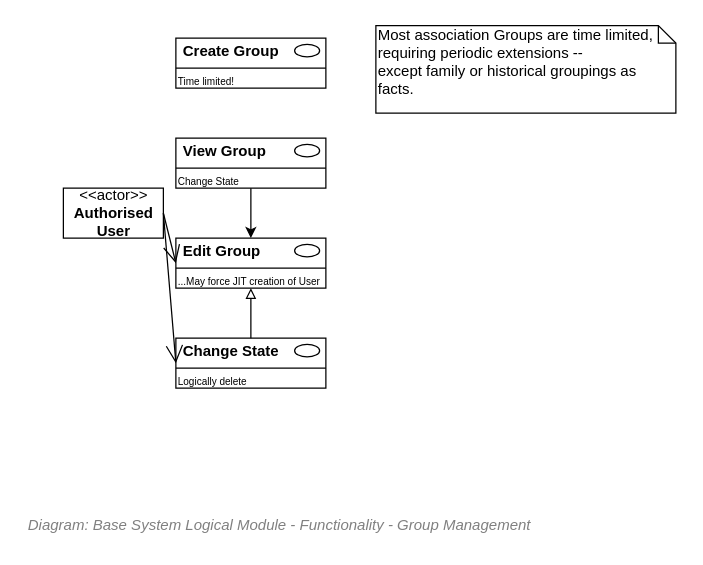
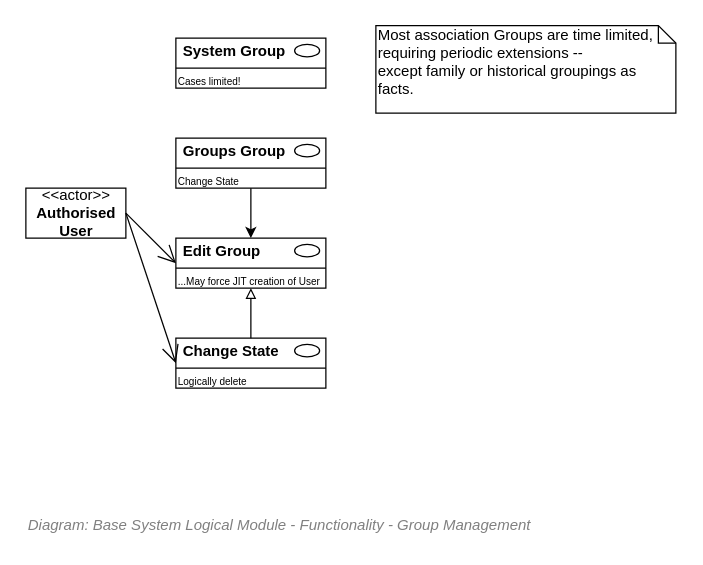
node "Create Group": label "Create Group" -> "System Group"
node "Time limited!": label "Time limited!" -> "Cases limited!"
node "View Group": label "View Group" -> "Groups Group"
node "<<actor>> Authorised User": moved (113, 213) -> (76, 213)
